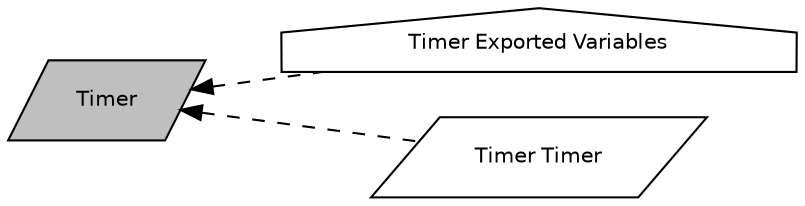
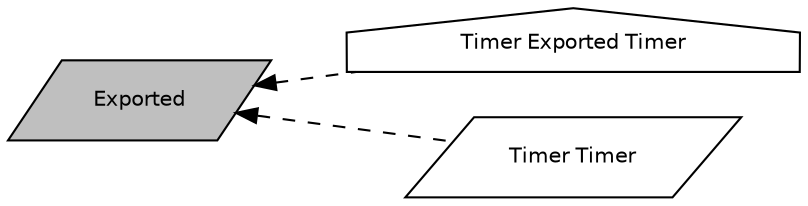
node "Timer Exported Variables": label "Timer Exported Variables" -> "Timer Exported Timer"
node "Timer": label "Timer" -> "Exported"
